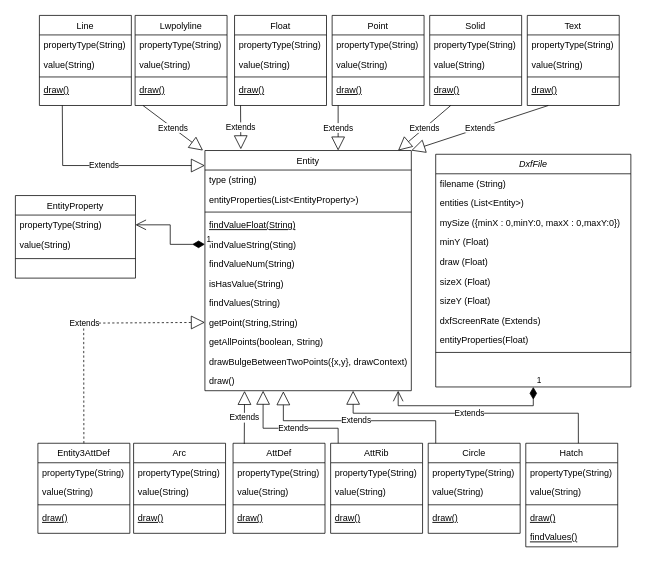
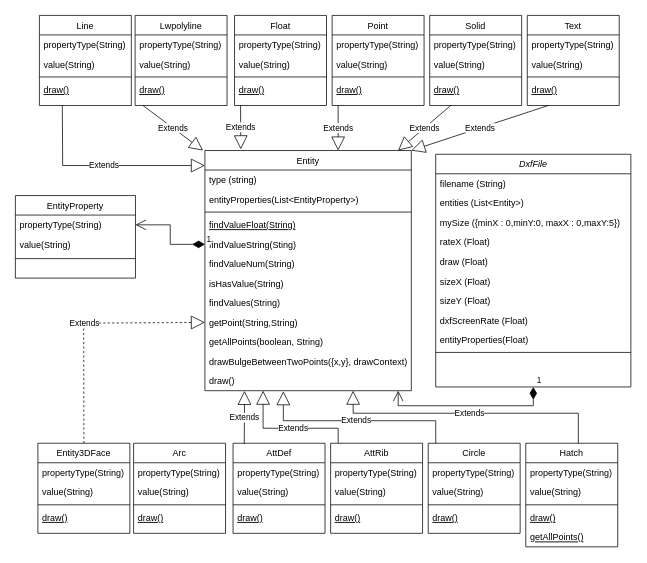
node "mySize ({minX : 0,minY:0, maxX : 0,maxY:0})": label "mySize ({minX : 0,minY:0, maxX : 0,maxY:0})" -> "mySize ({minX : 0,minY:0, maxX : 0,maxY:5})"
node "minY (Float)": label "minY (Float)" -> "rateX (Float)"
node "dxfScreenRate (Extends)": label "dxfScreenRate (Extends)" -> "dxfScreenRate (Float)"
node "Entity3AttDef": label "Entity3AttDef" -> "Entity3DFace"
node "findValues()": label "findValues()" -> "getAllPoints()"
